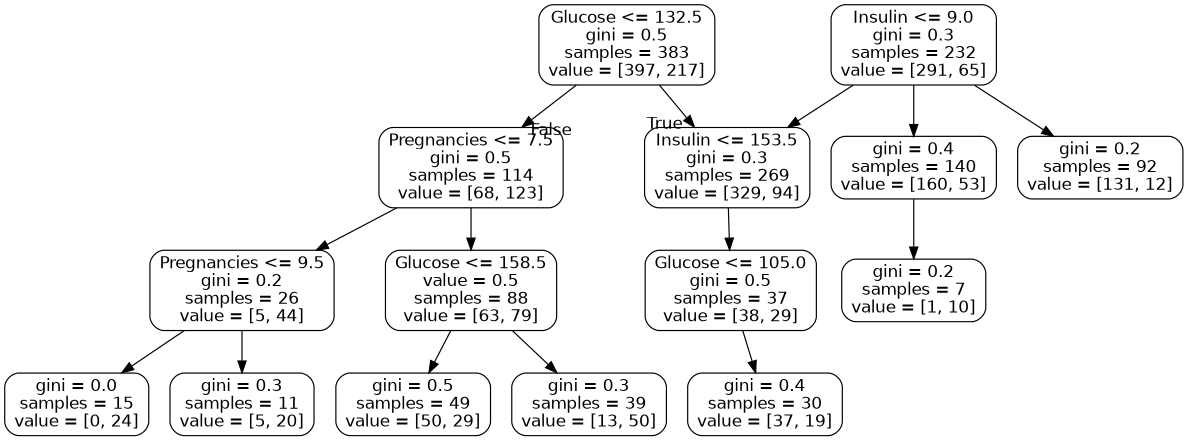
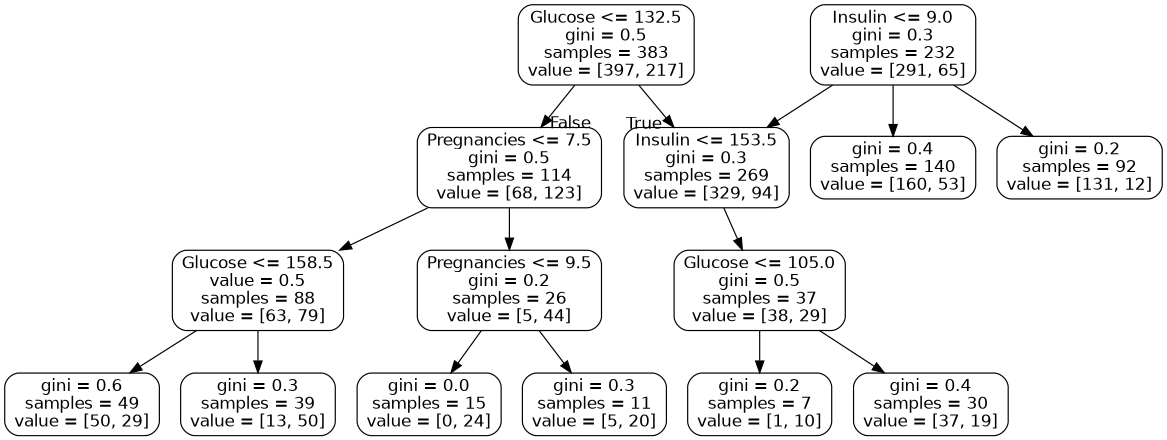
edge "gini = 0.4 samples = 140 value = [160, 53]" -> "gini = 0.2 samples = 7 value = [1, 10]": now "Glucose <= 105.0 gini = 0.5 samples = 37 value = [38, 29]" -> "gini = 0.2 samples = 7 value = [1, 10]"
node "gini = 0.5 samples = 49 value = [50, 29]": label "gini = 0.5 samples = 49 value = [50, 29]" -> "gini = 0.6 samples = 49 value = [50, 29]"
